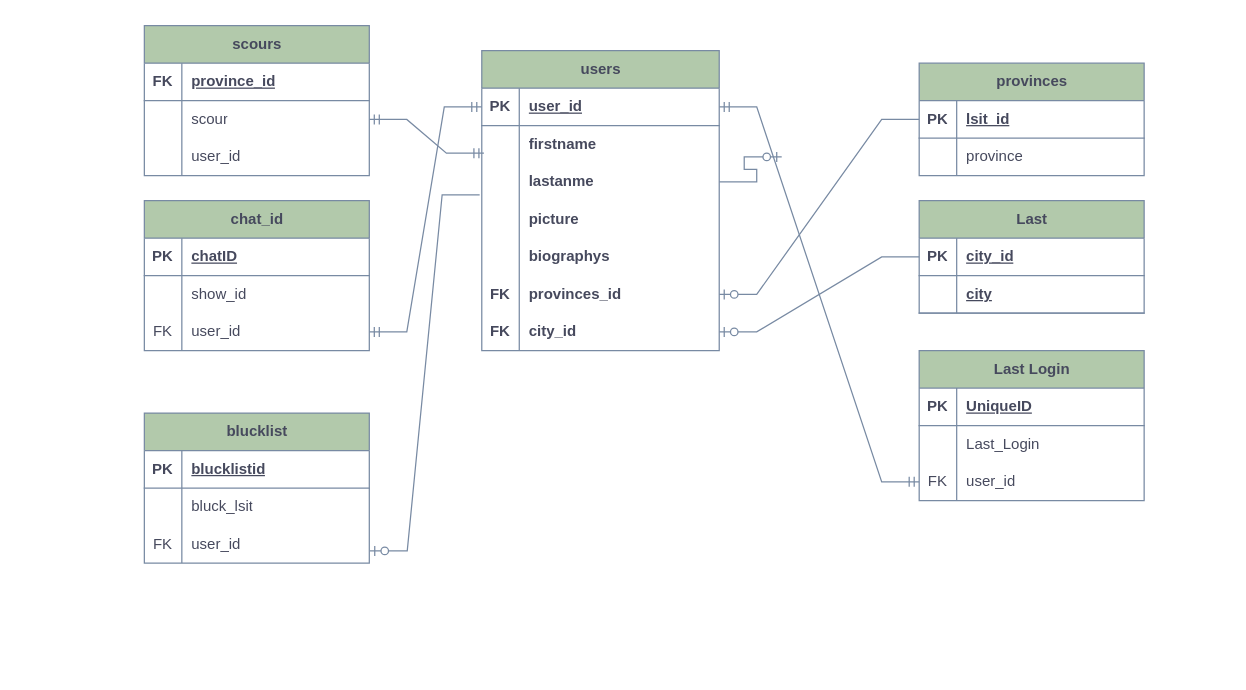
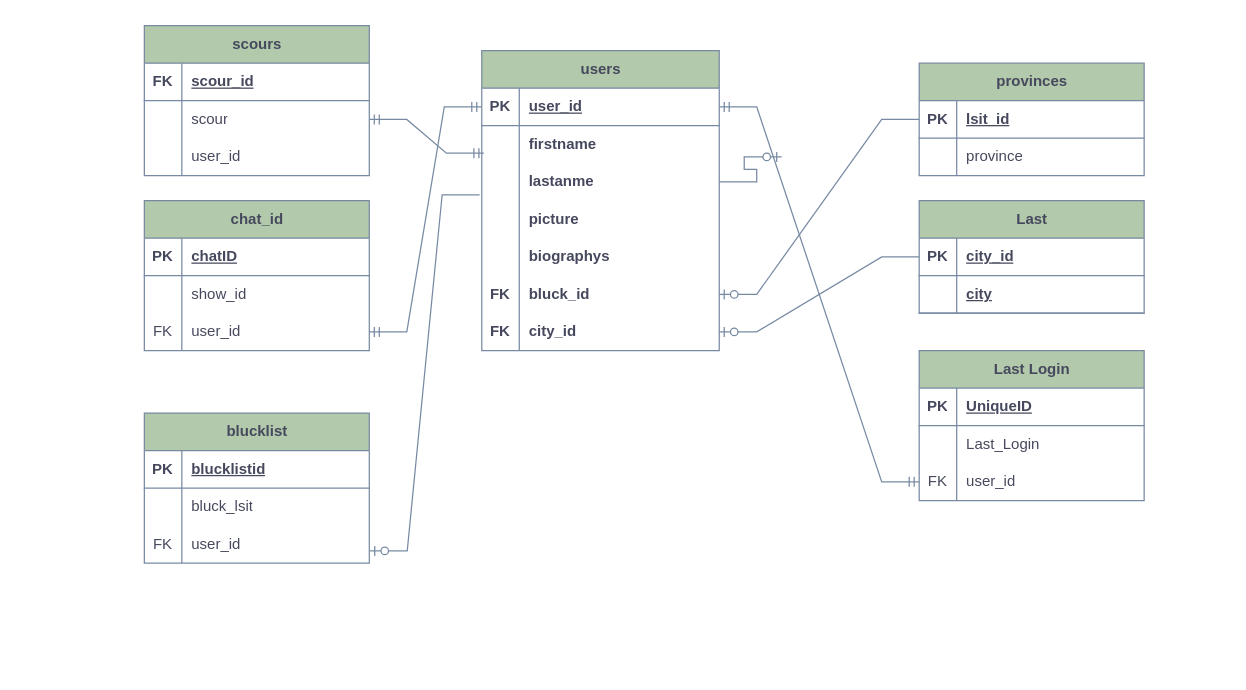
node "province_id": label "province_id" -> "scour_id"
node "provinces_id": label "provinces_id" -> "bluck_id"
